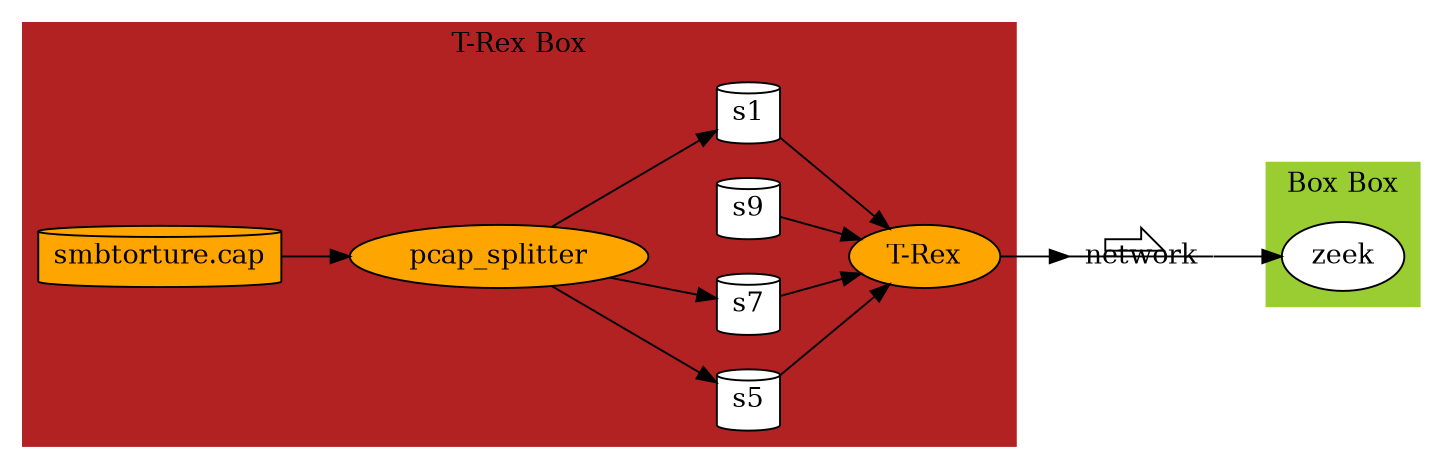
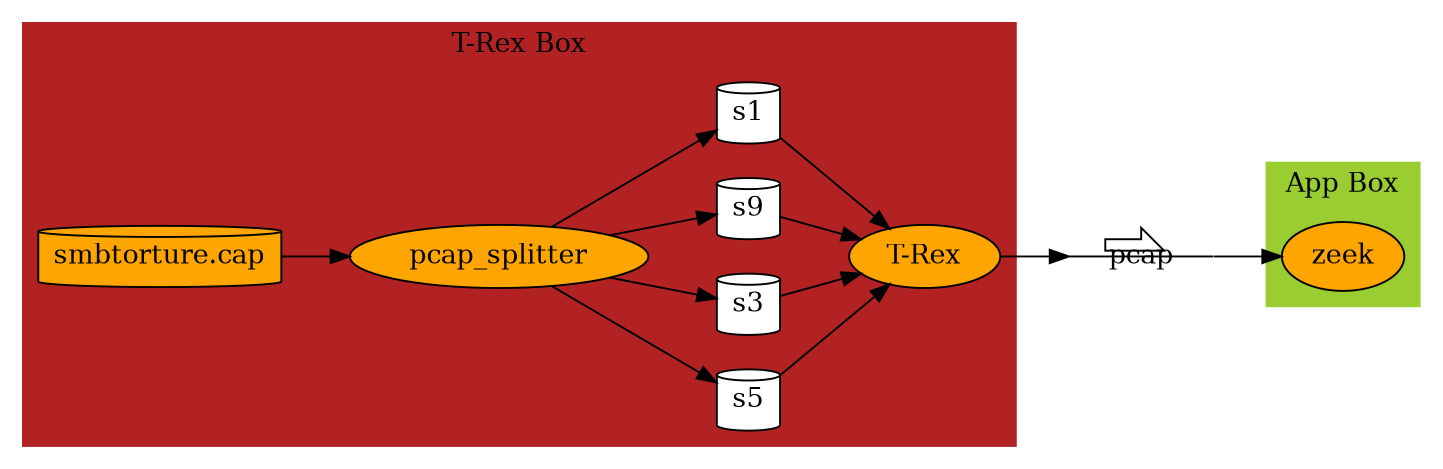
cluster "Box Box": label "Box Box" -> "App Box"
edge "pcap_splitter" -> "s9": added
node "network": label "network" -> "pcap"
node "zeek": fillcolor white -> orange
node "s7": label "s7" -> "s3"
